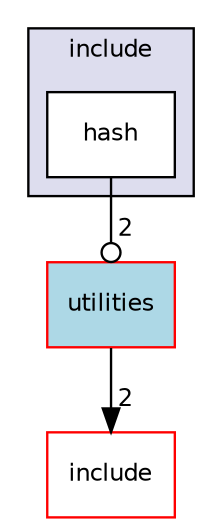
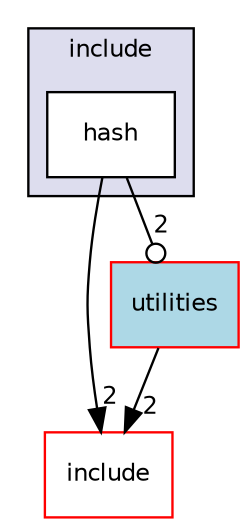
edge "hash" -> "include": added
